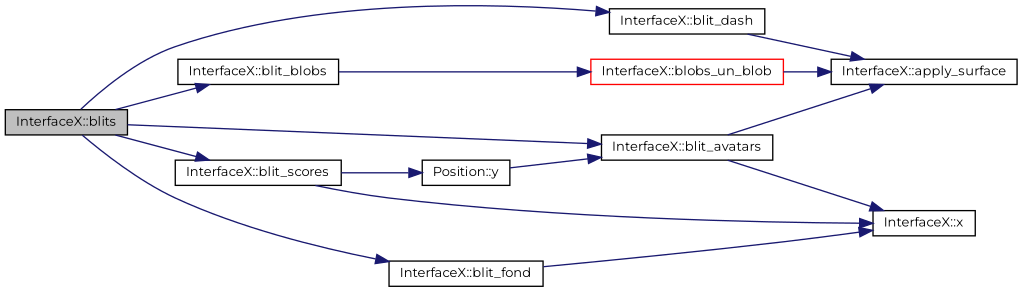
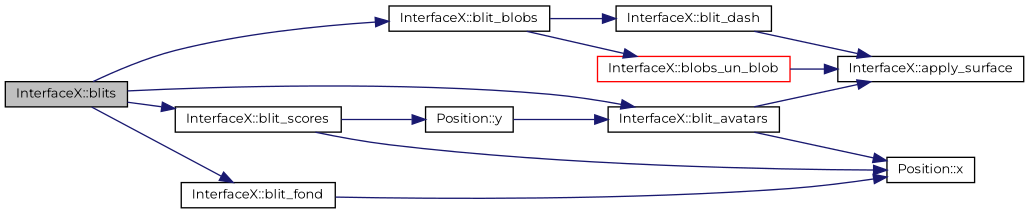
edge "InterfaceX::blits" -> "InterfaceX::blit_dash": now "InterfaceX::blit_blobs" -> "InterfaceX::blit_dash"
node "InterfaceX::x": label "InterfaceX::x" -> "Position::x"
